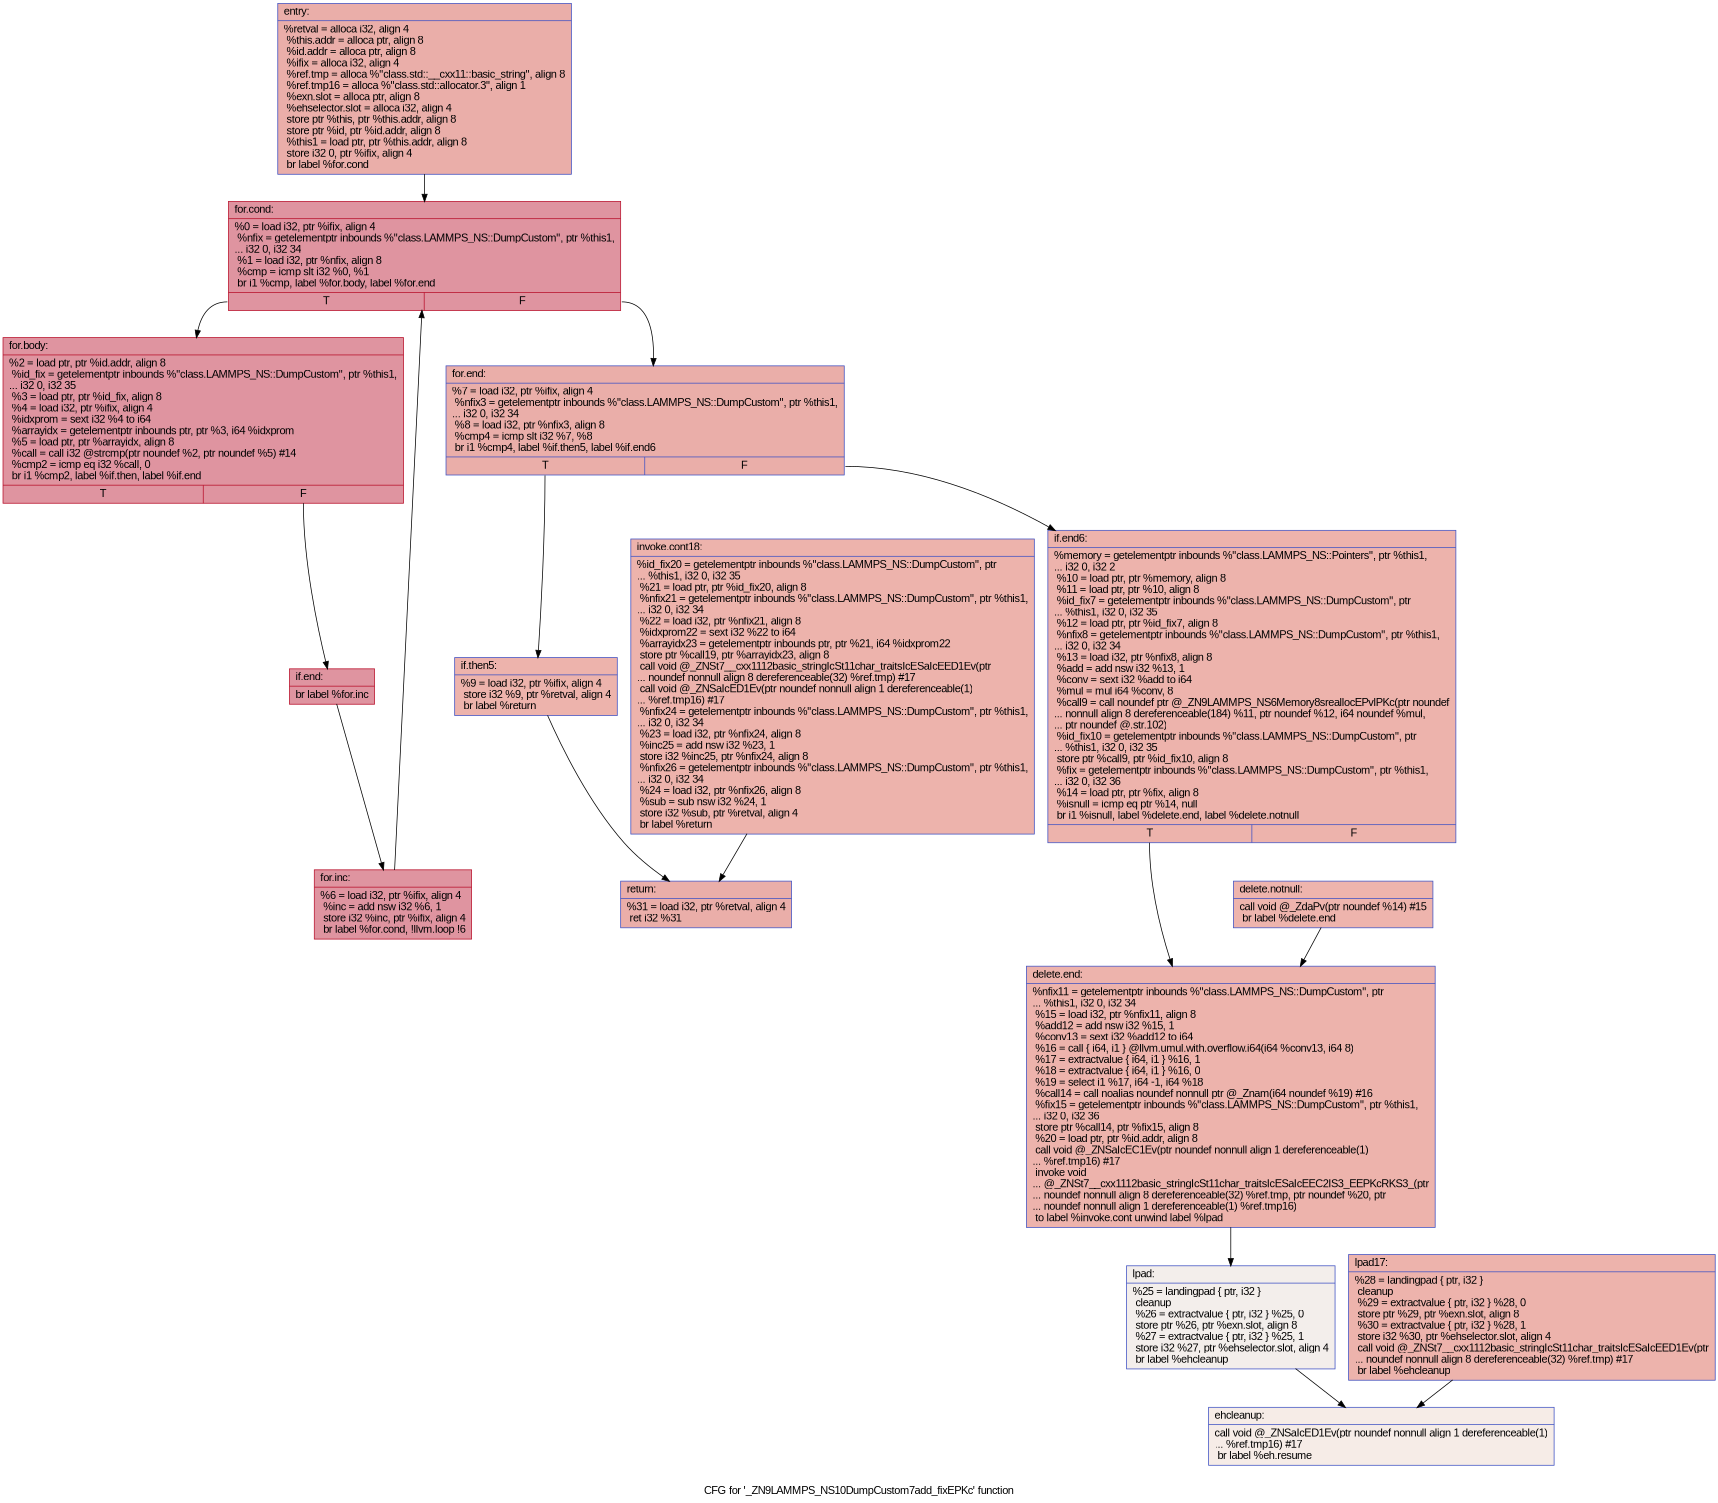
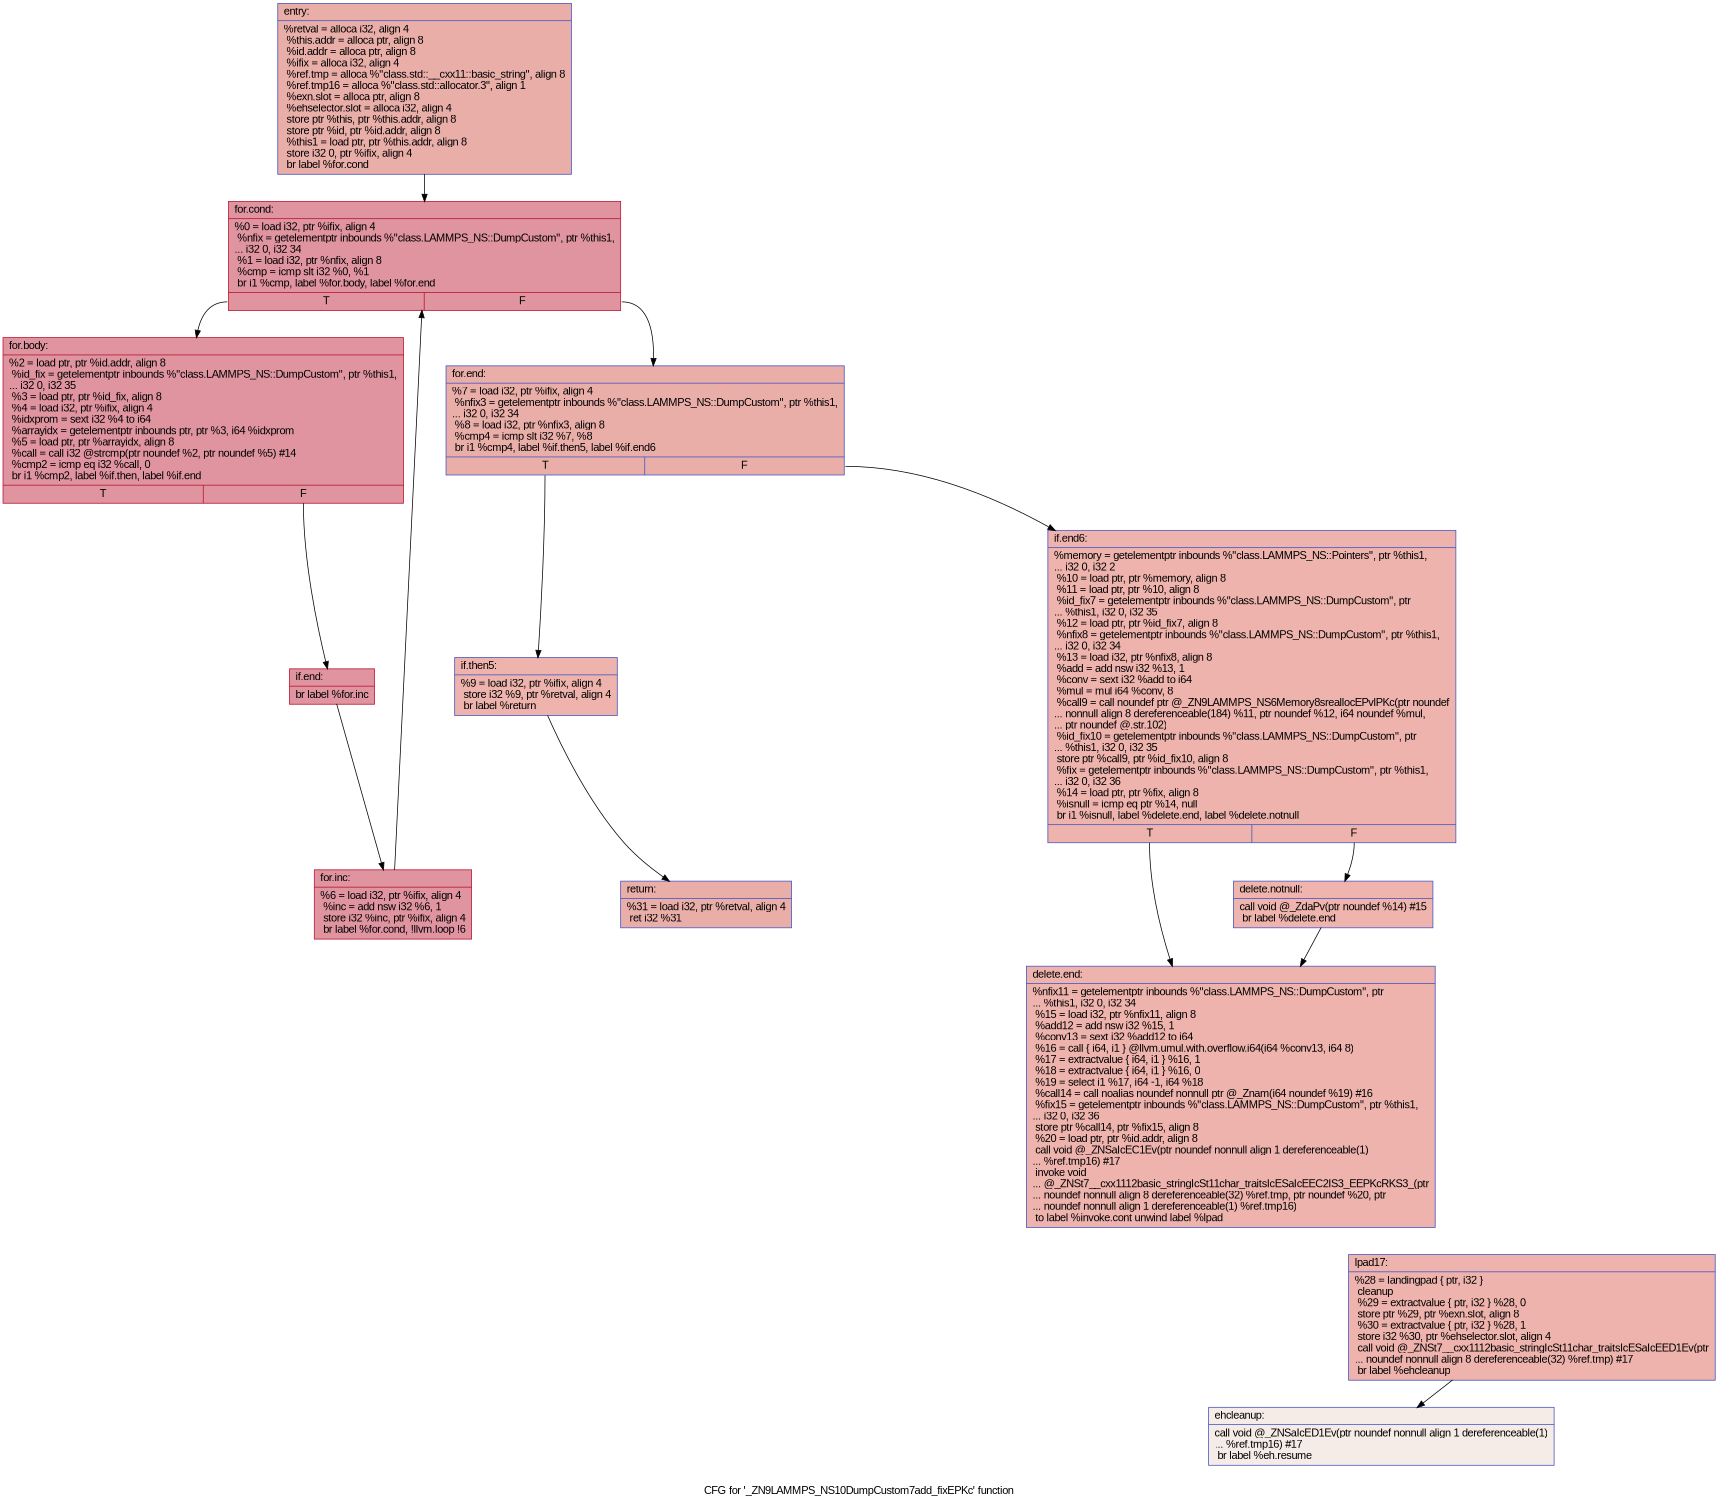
node "invoke.cont18:": removed
edge "if.end6:" -> "delete.notnull:": added
node "lpad:": removed
